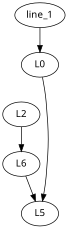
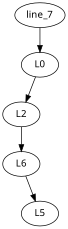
node "line_1": label "line_1" -> "line_7"
edge "L0" -> "L5": now "L0" -> "L2"
